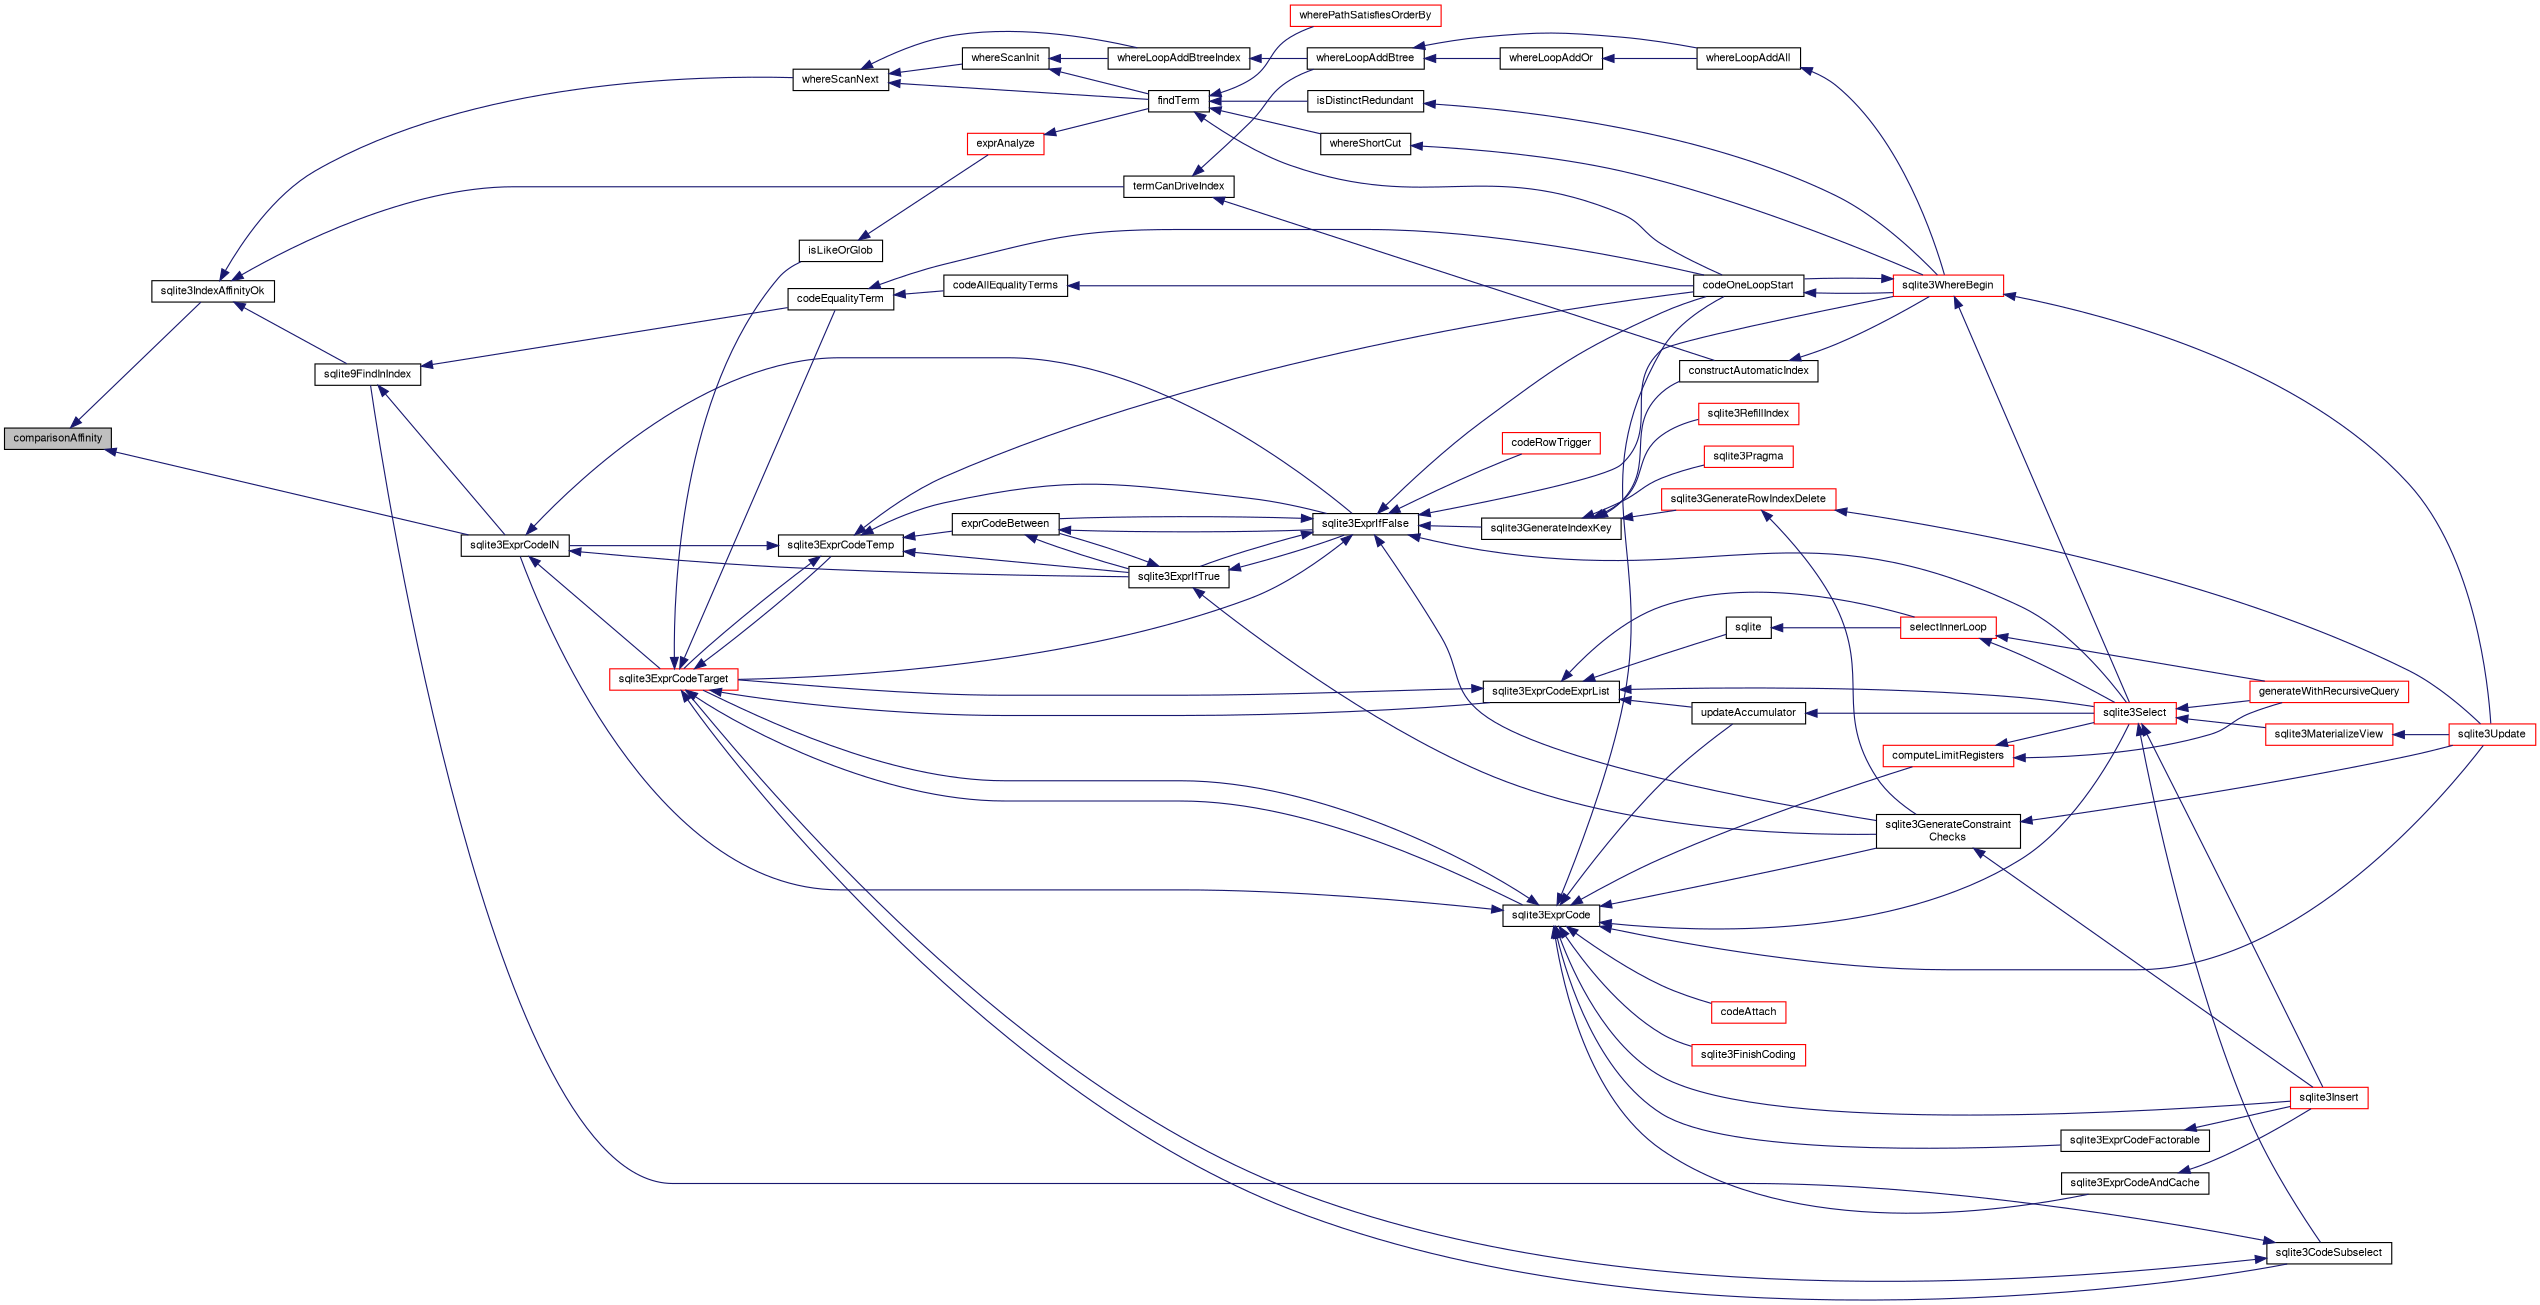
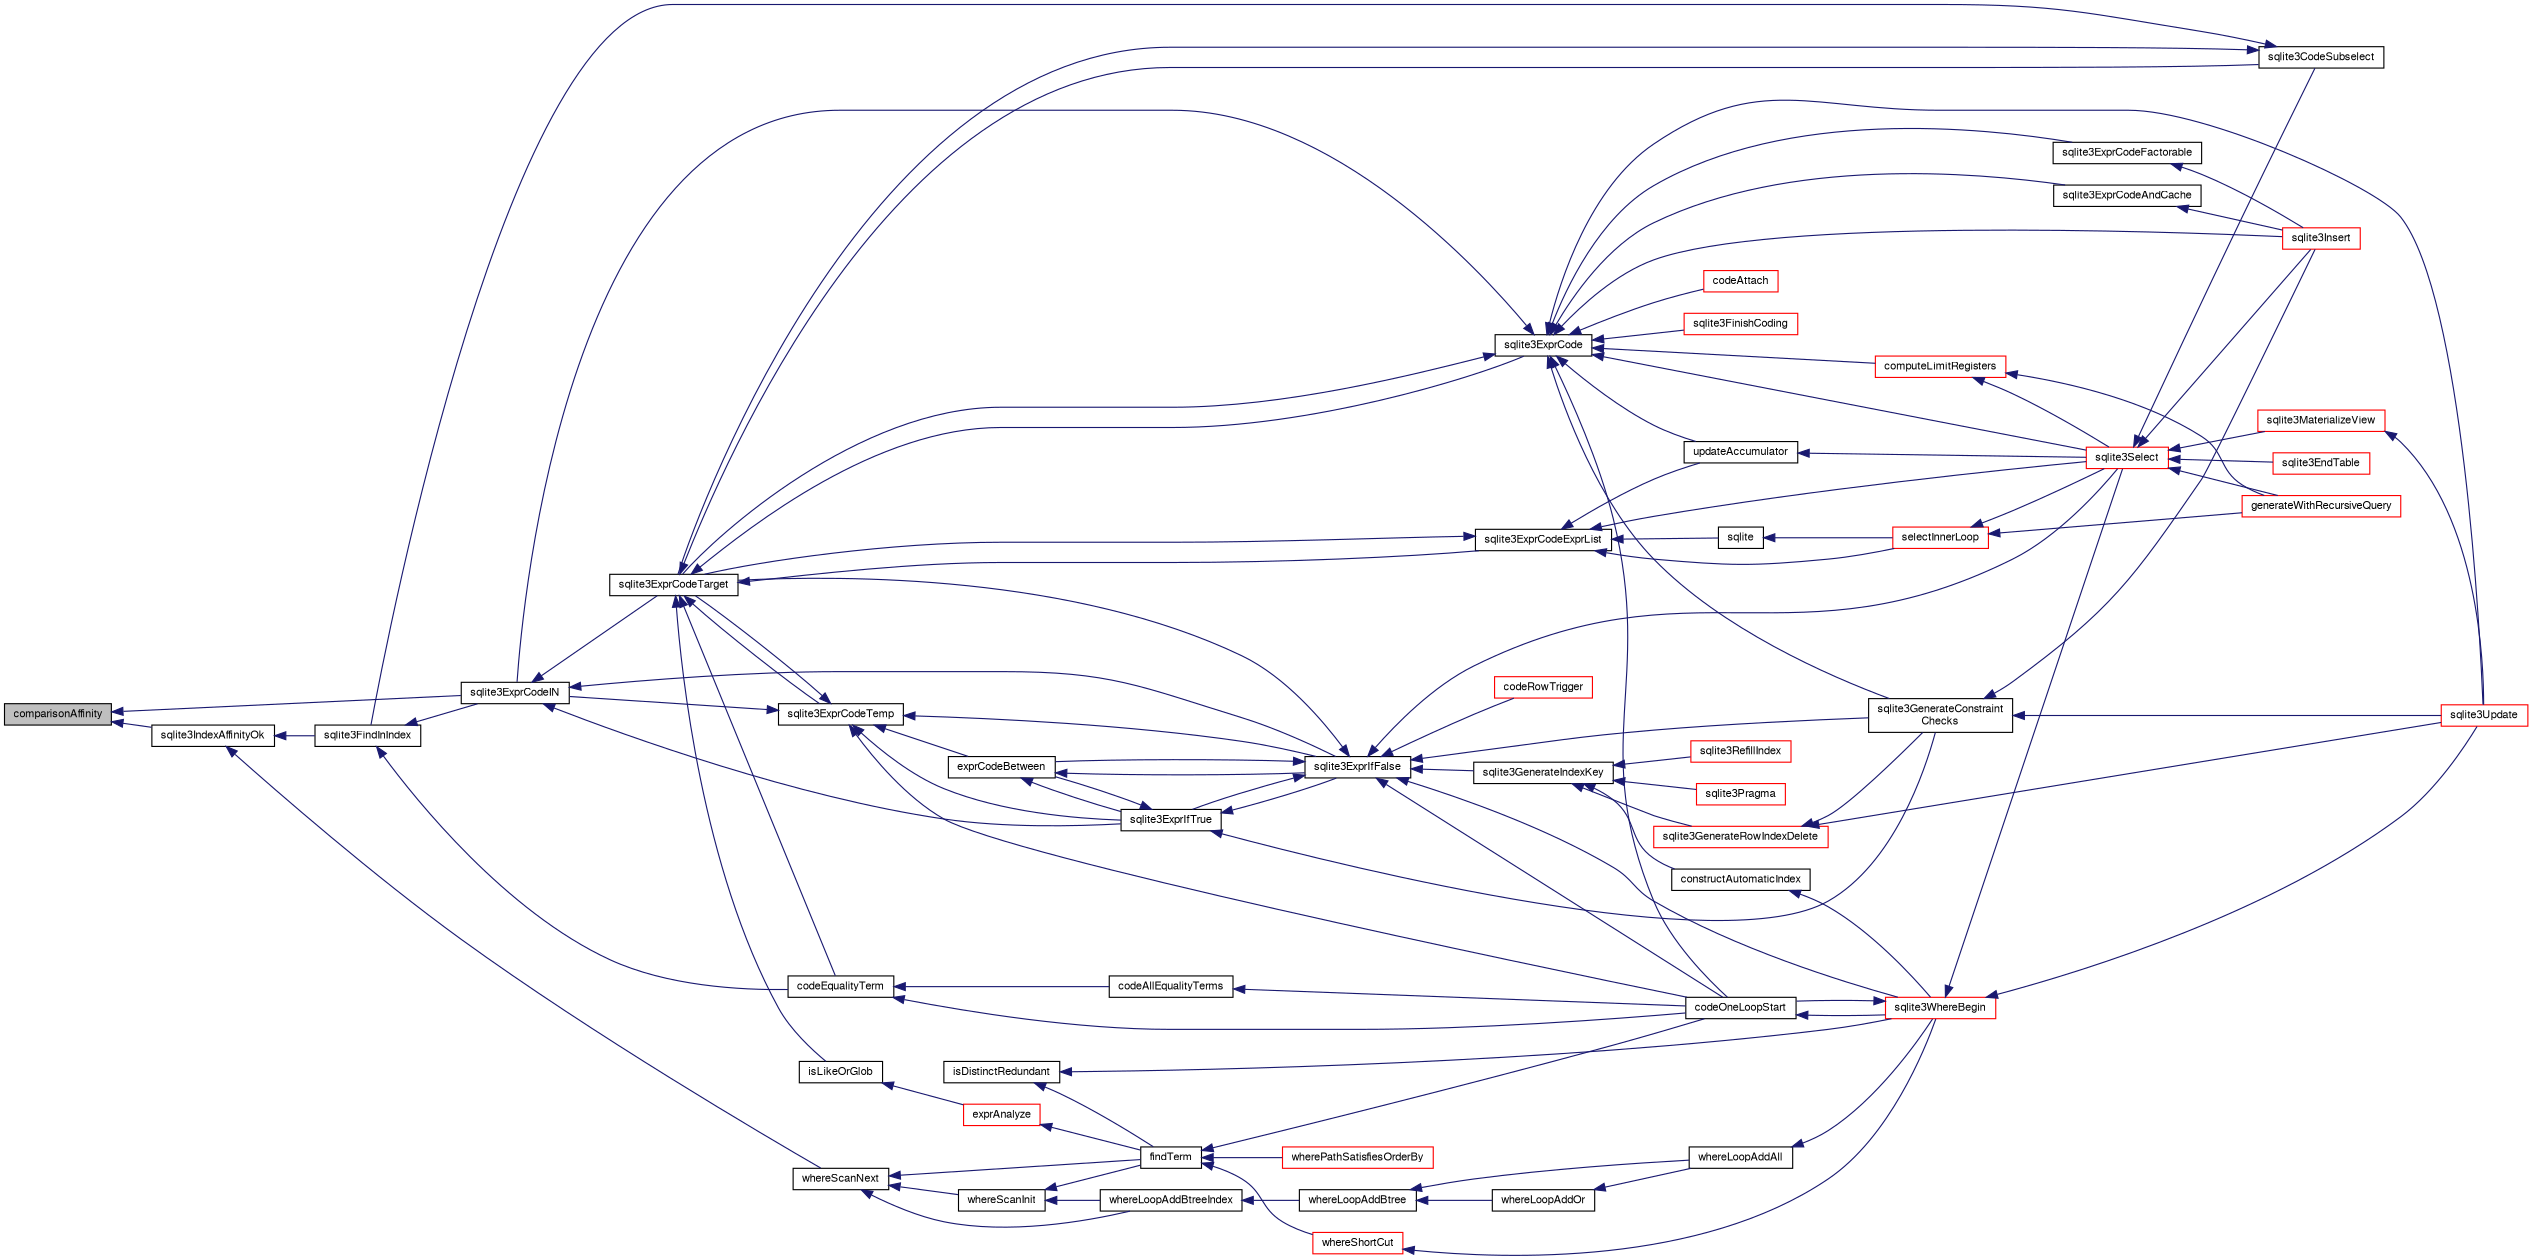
edge "isDistinctRedundant" -> "findTerm": reversed
node "whereShortCut": color black -> red
node "termCanDriveIndex": removed
node "sqlite9FindInIndex": label "sqlite9FindInIndex" -> "sqlite3FindInIndex"
node "sqlite3EndTable": added
node "sqlite3ExprCodeTarget": color red -> black
